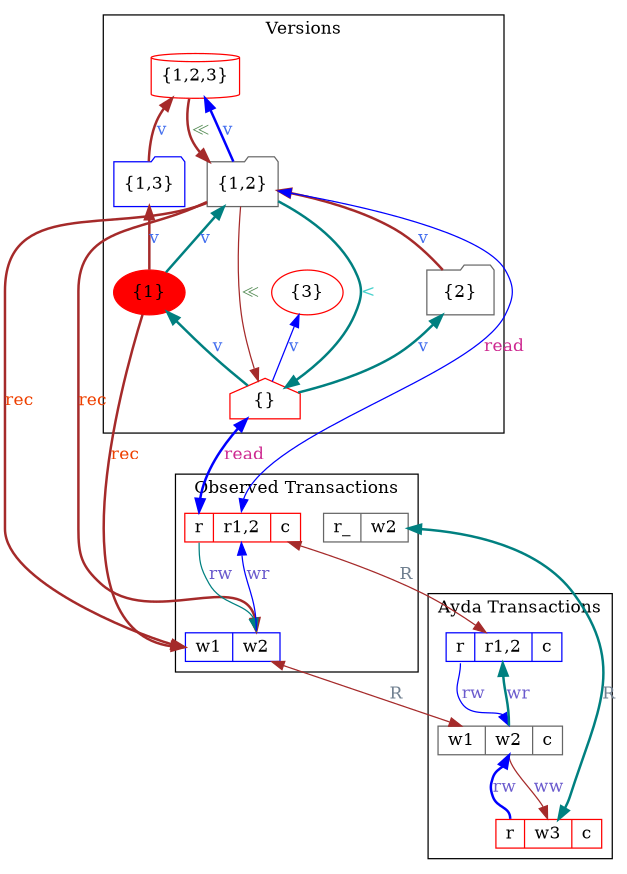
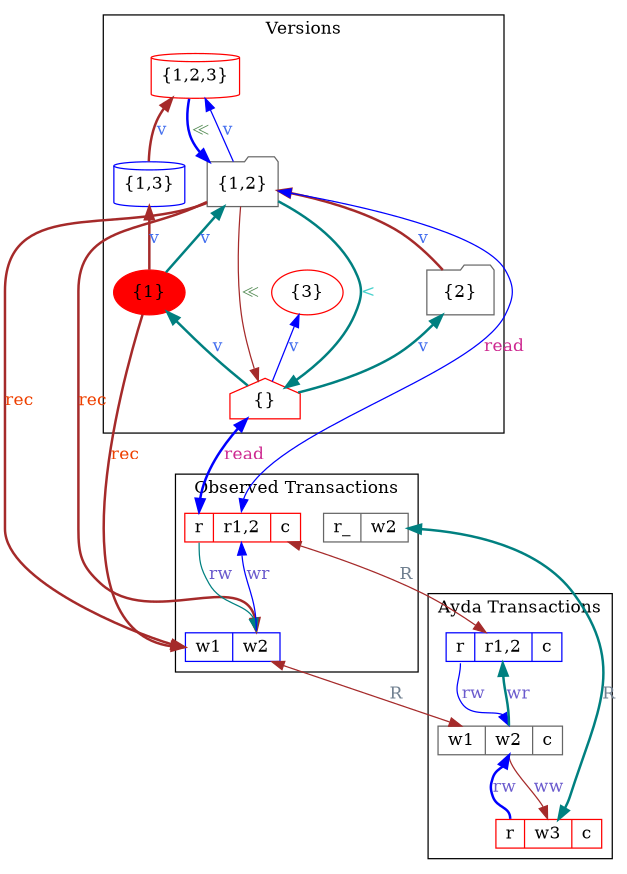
edge "{1,2,3}" -> "{1,2}": color brown -> blue
edge "{1,2}" -> "{1,2,3}": style bold -> solid
node "{1,3}": shape folder -> cylinder
